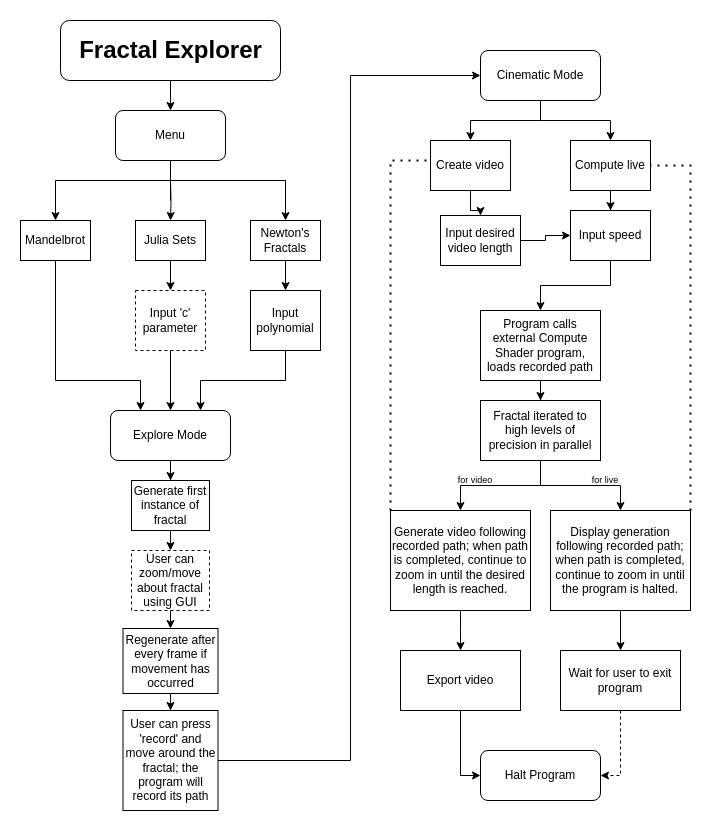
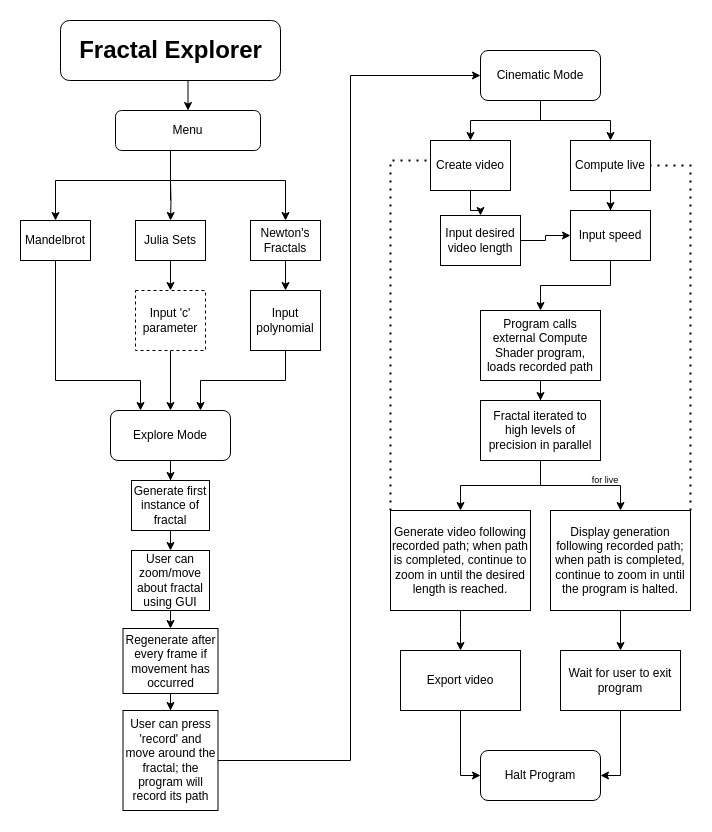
node "Menu": size 110x50 -> 145x40
node "for video": removed
node "User can zoom/move about fractal using GUI": style dashed -> solid
edge "Wait for user to exit program" -> "Halt Program": style dashed -> solid
